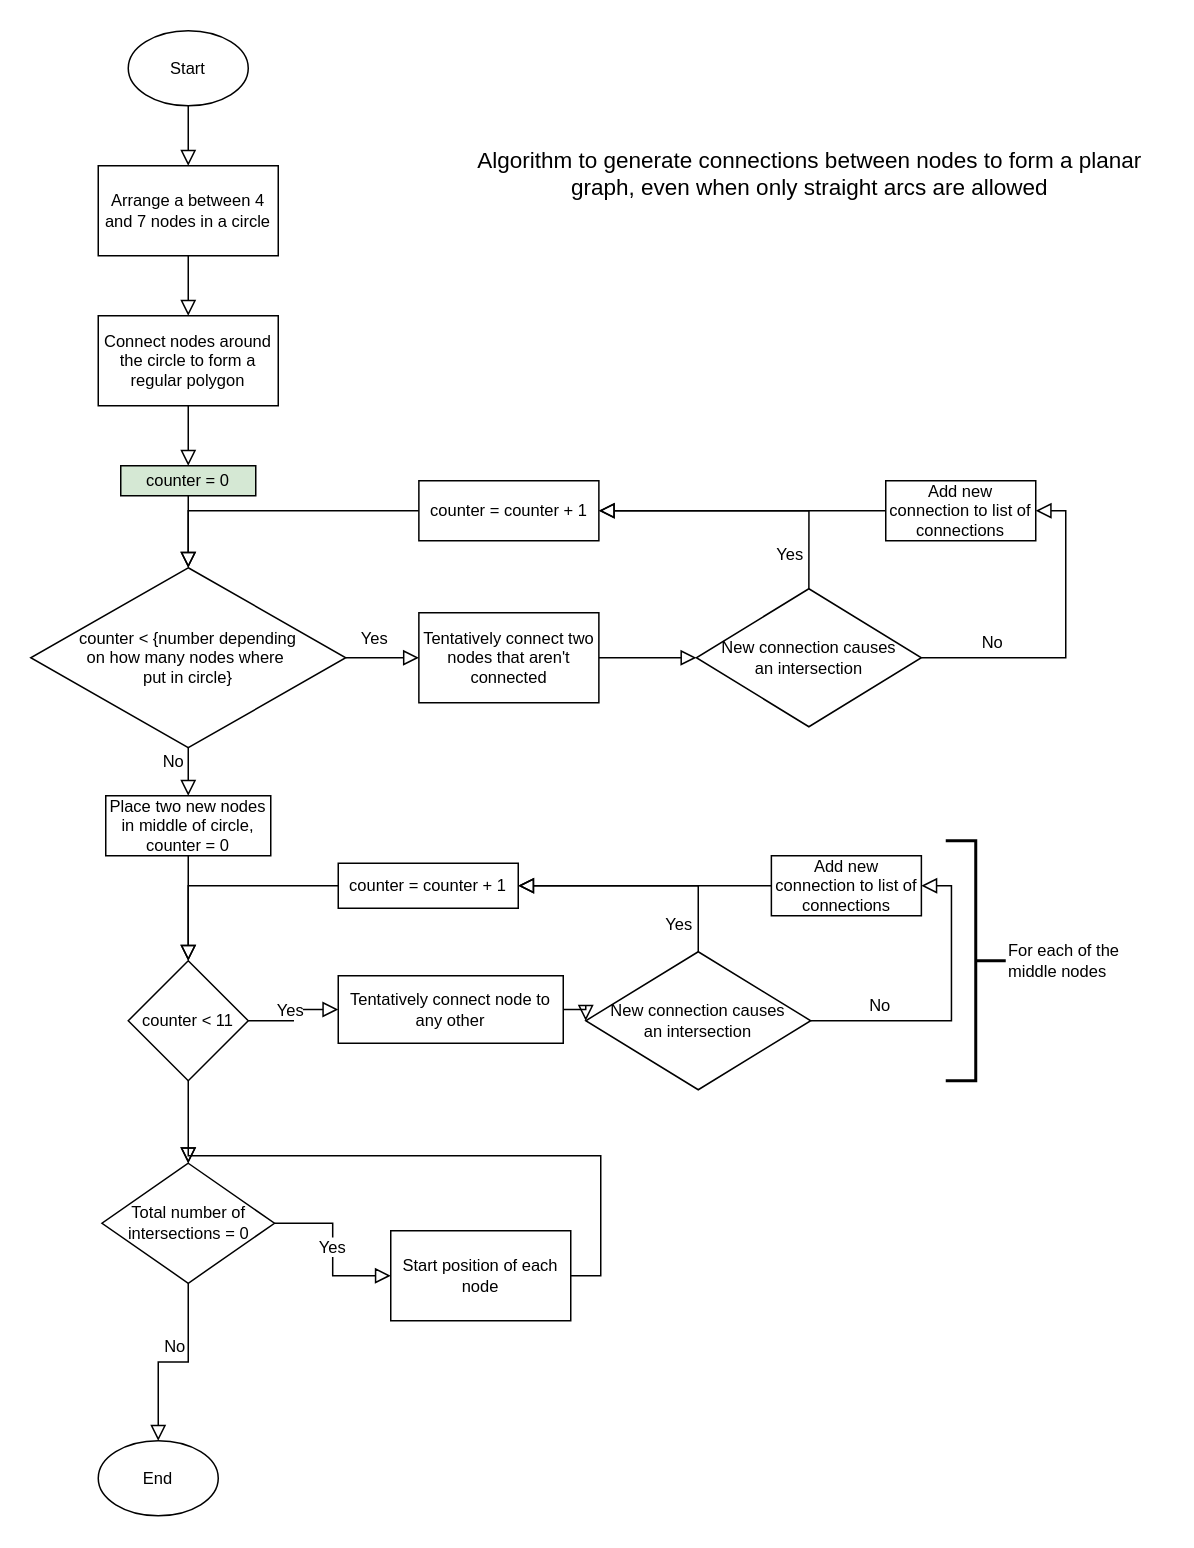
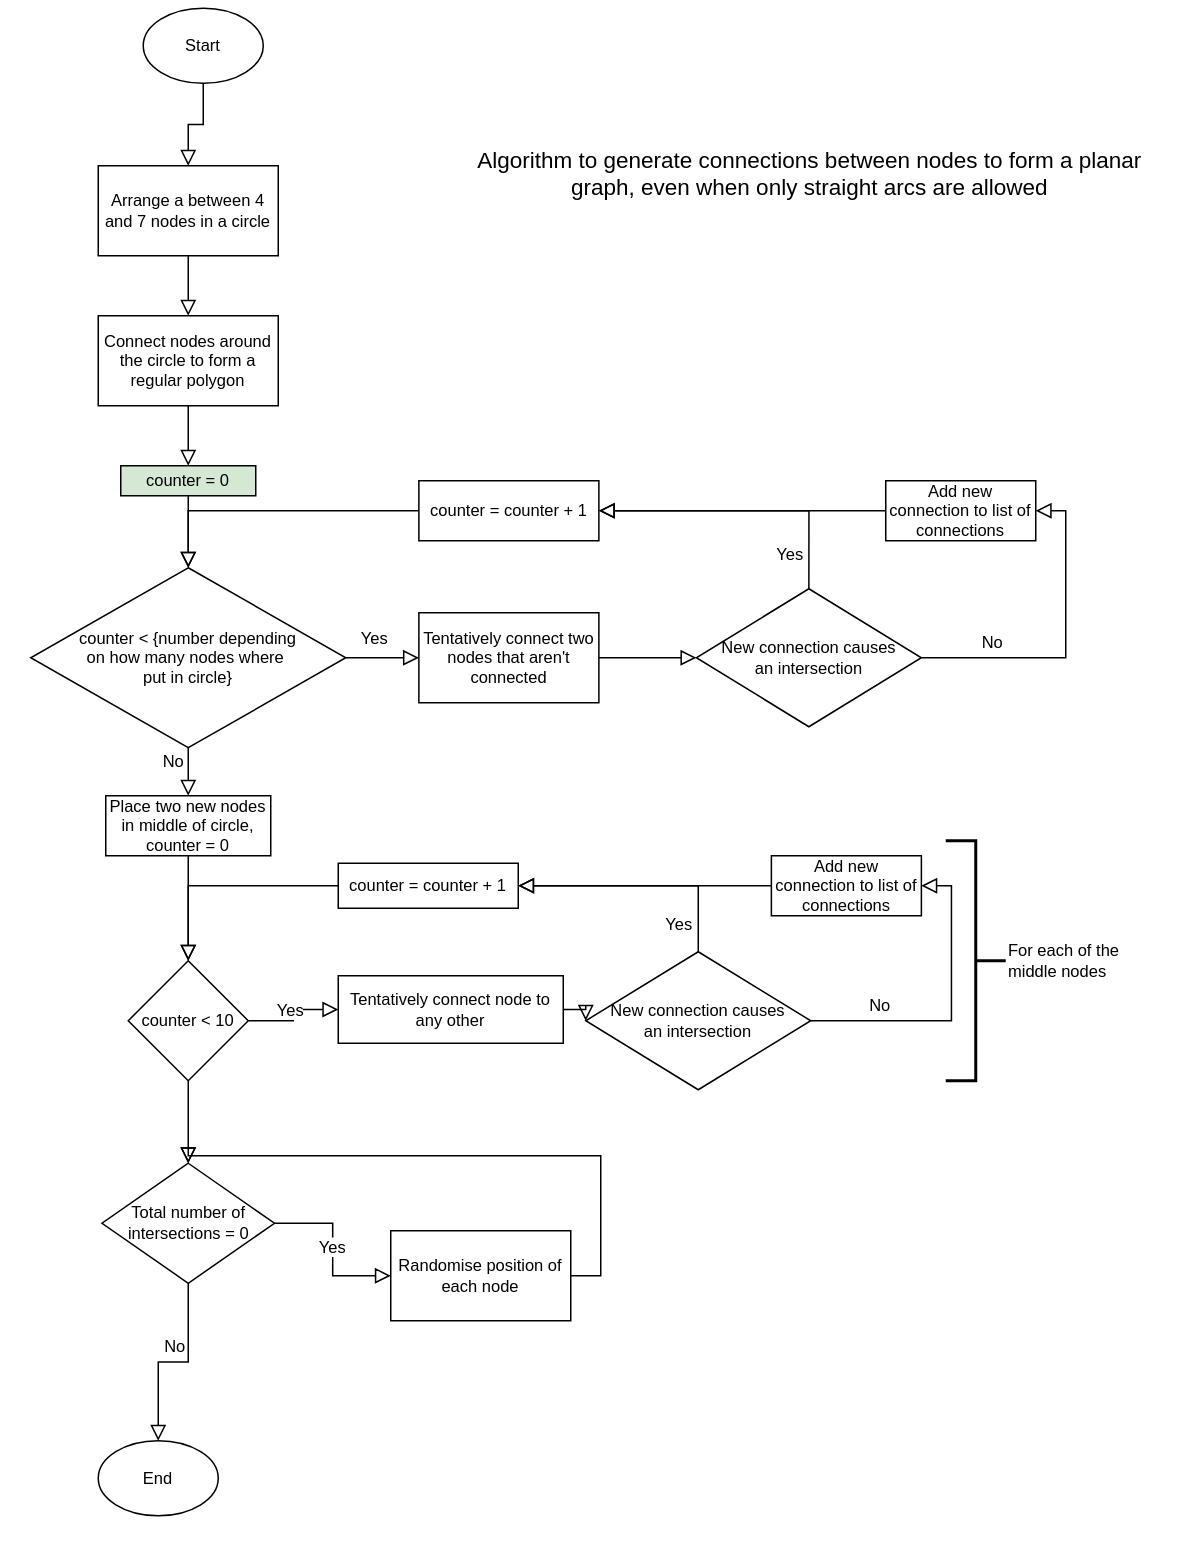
node "Start": moved (188, 68) -> (203, 46)
node "counter < 11": label "counter < 11" -> "counter < 10"
node "Start position of each node": label "Start position of each node" -> "Randomise position of each node"
